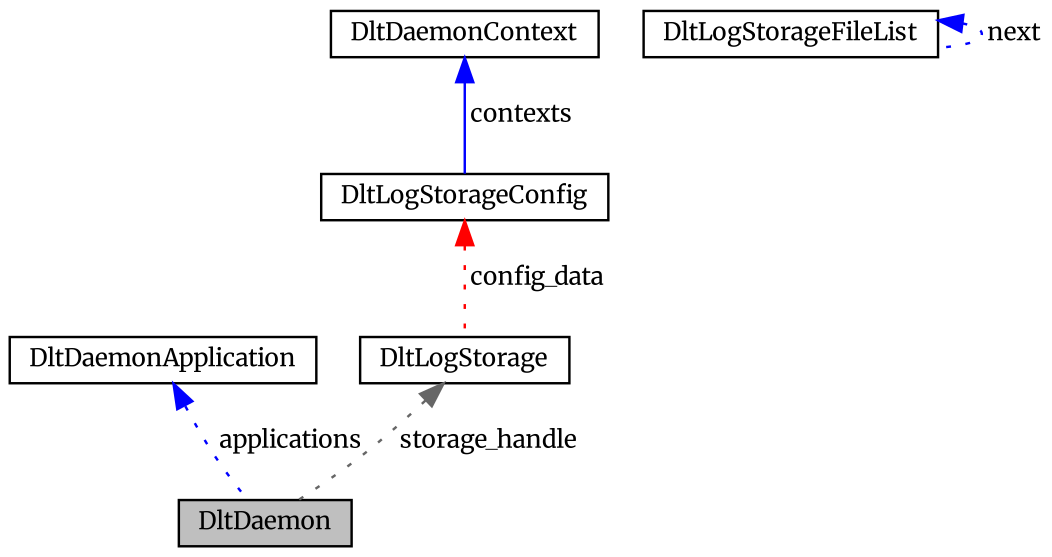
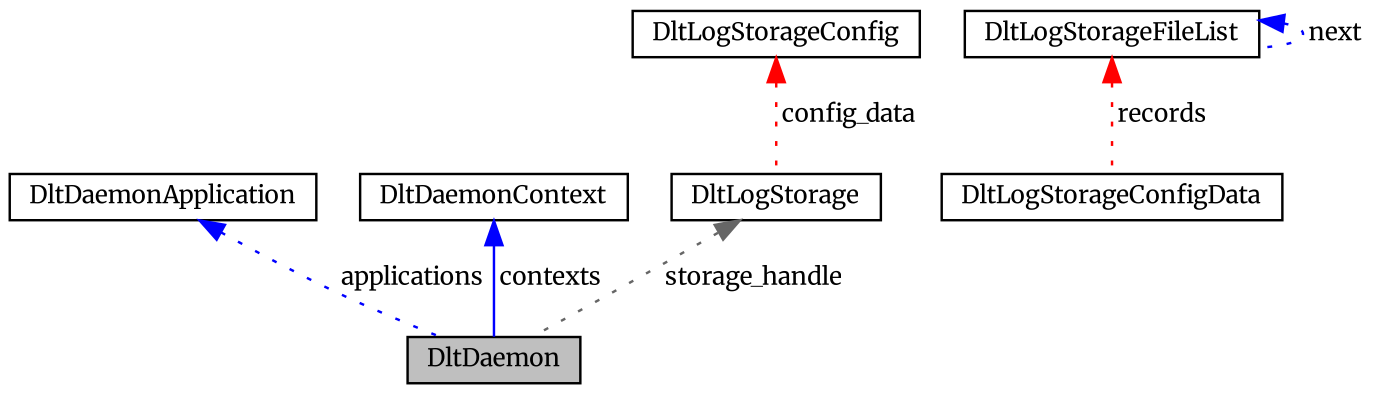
edge "DltLogStorageConfig" -> "DltDaemonContext": now "DltDaemon" -> "DltDaemonContext"
node "DltLogStorageConfigData": added
